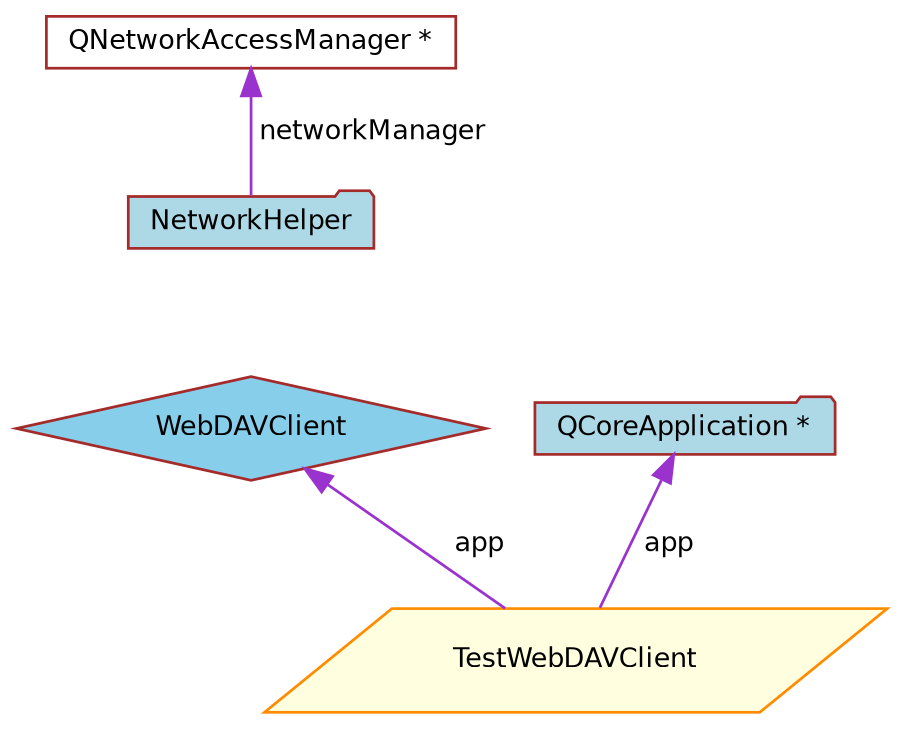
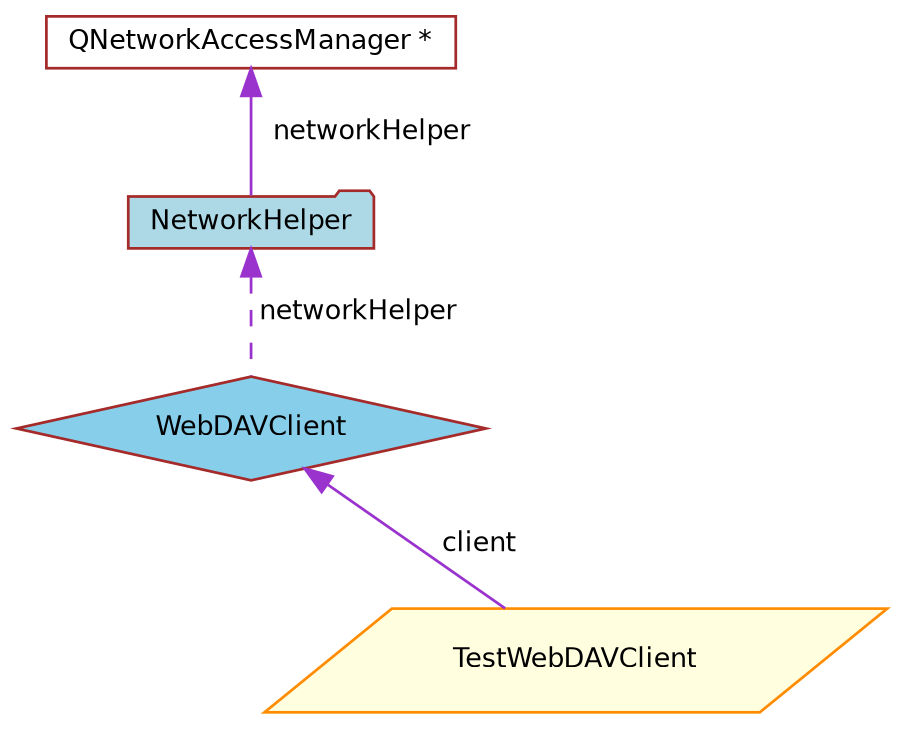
edge "NetworkHelper" -> "QNetworkAccessManager *": label " networkManager" -> " networkHelper"
edge "WebDAVClient" -> "NetworkHelper": added, label "networkHelper"
node "QCoreApplication *": removed
edge "TestWebDAVClient" -> "WebDAVClient": label " app" -> " client"
